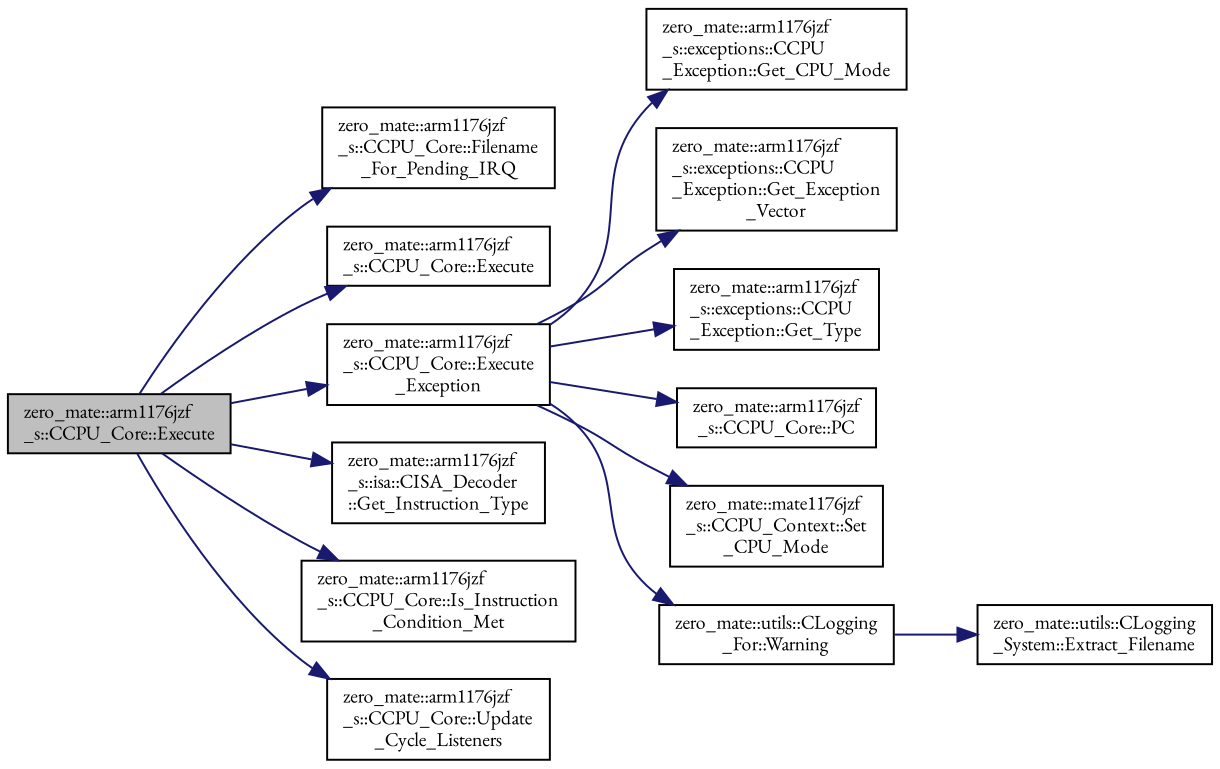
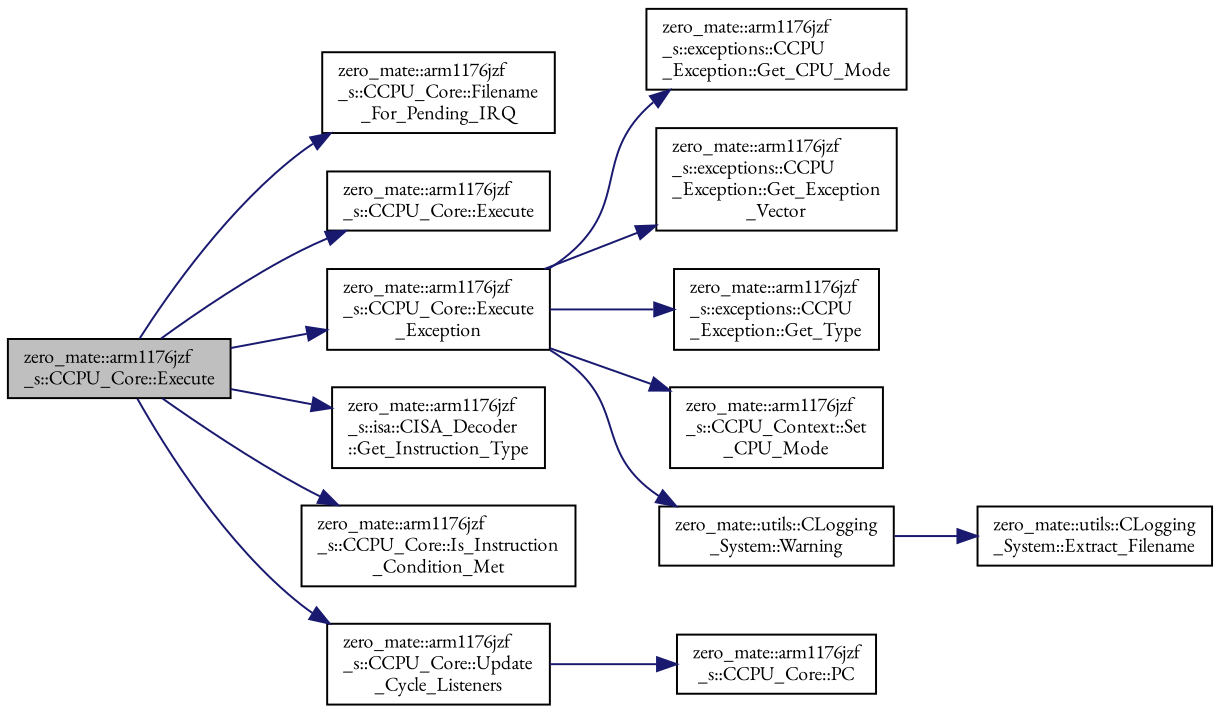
edge "zero_mate::arm1176jzf _s::CCPU_Core::Execute _Exception" -> "zero_mate::arm1176jzf _s::CCPU_Core::PC": now "zero_mate::arm1176jzf _s::CCPU_Core::Update _Cycle_Listeners" -> "zero_mate::arm1176jzf _s::CCPU_Core::PC"
node "zero_mate::mate1176jzf _s::CCPU_Context::Set _CPU_Mode": label "zero_mate::mate1176jzf _s::CCPU_Context::Set _CPU_Mode" -> "zero_mate::arm1176jzf _s::CCPU_Context::Set _CPU_Mode"
node "zero_mate::utils::CLogging _For::Warning": label "zero_mate::utils::CLogging _For::Warning" -> "zero_mate::utils::CLogging _System::Warning"
